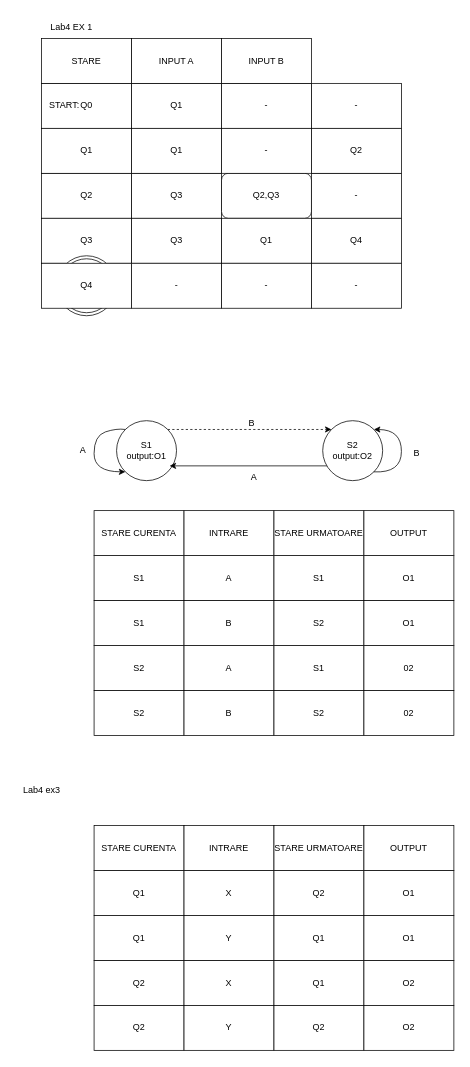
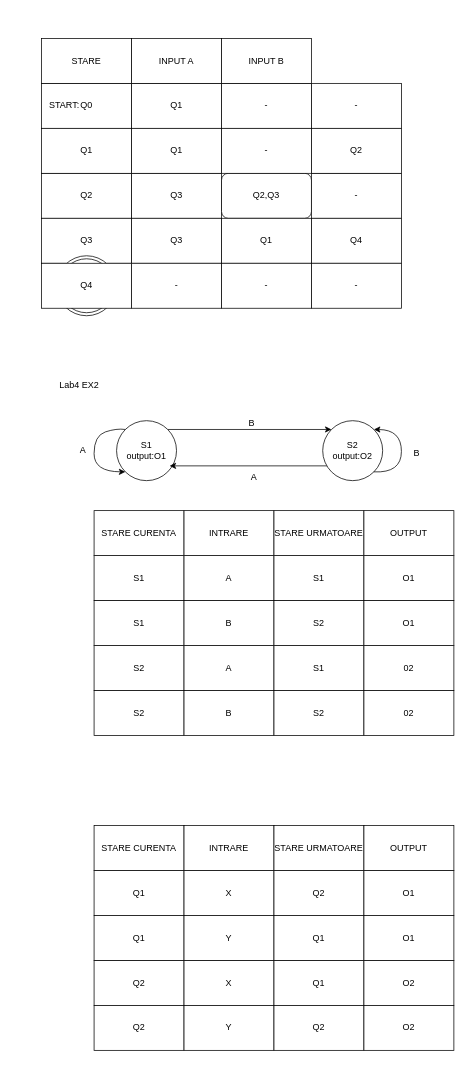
node "Lab4 EX 1": removed
node "Lab4 EX2": added
edge "S1 output:O1" -> "S2 output:O2": style dashed -> solid
node "Lab4 ex3": removed
